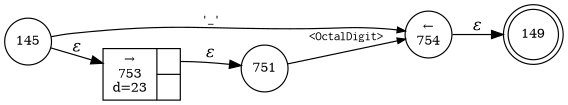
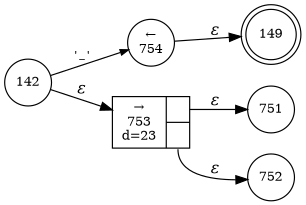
node "145": label "145" -> "142"
edge "751" -> "← 754": removed, label "<OctalDigit>"
node "752": added
